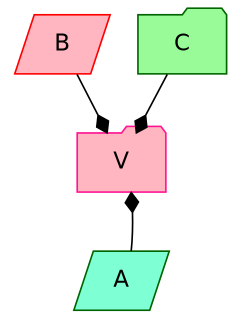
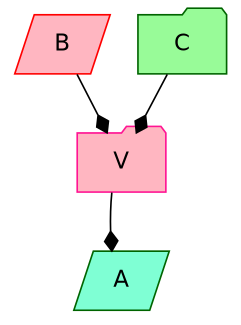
edge "A" -> "V": reversed
